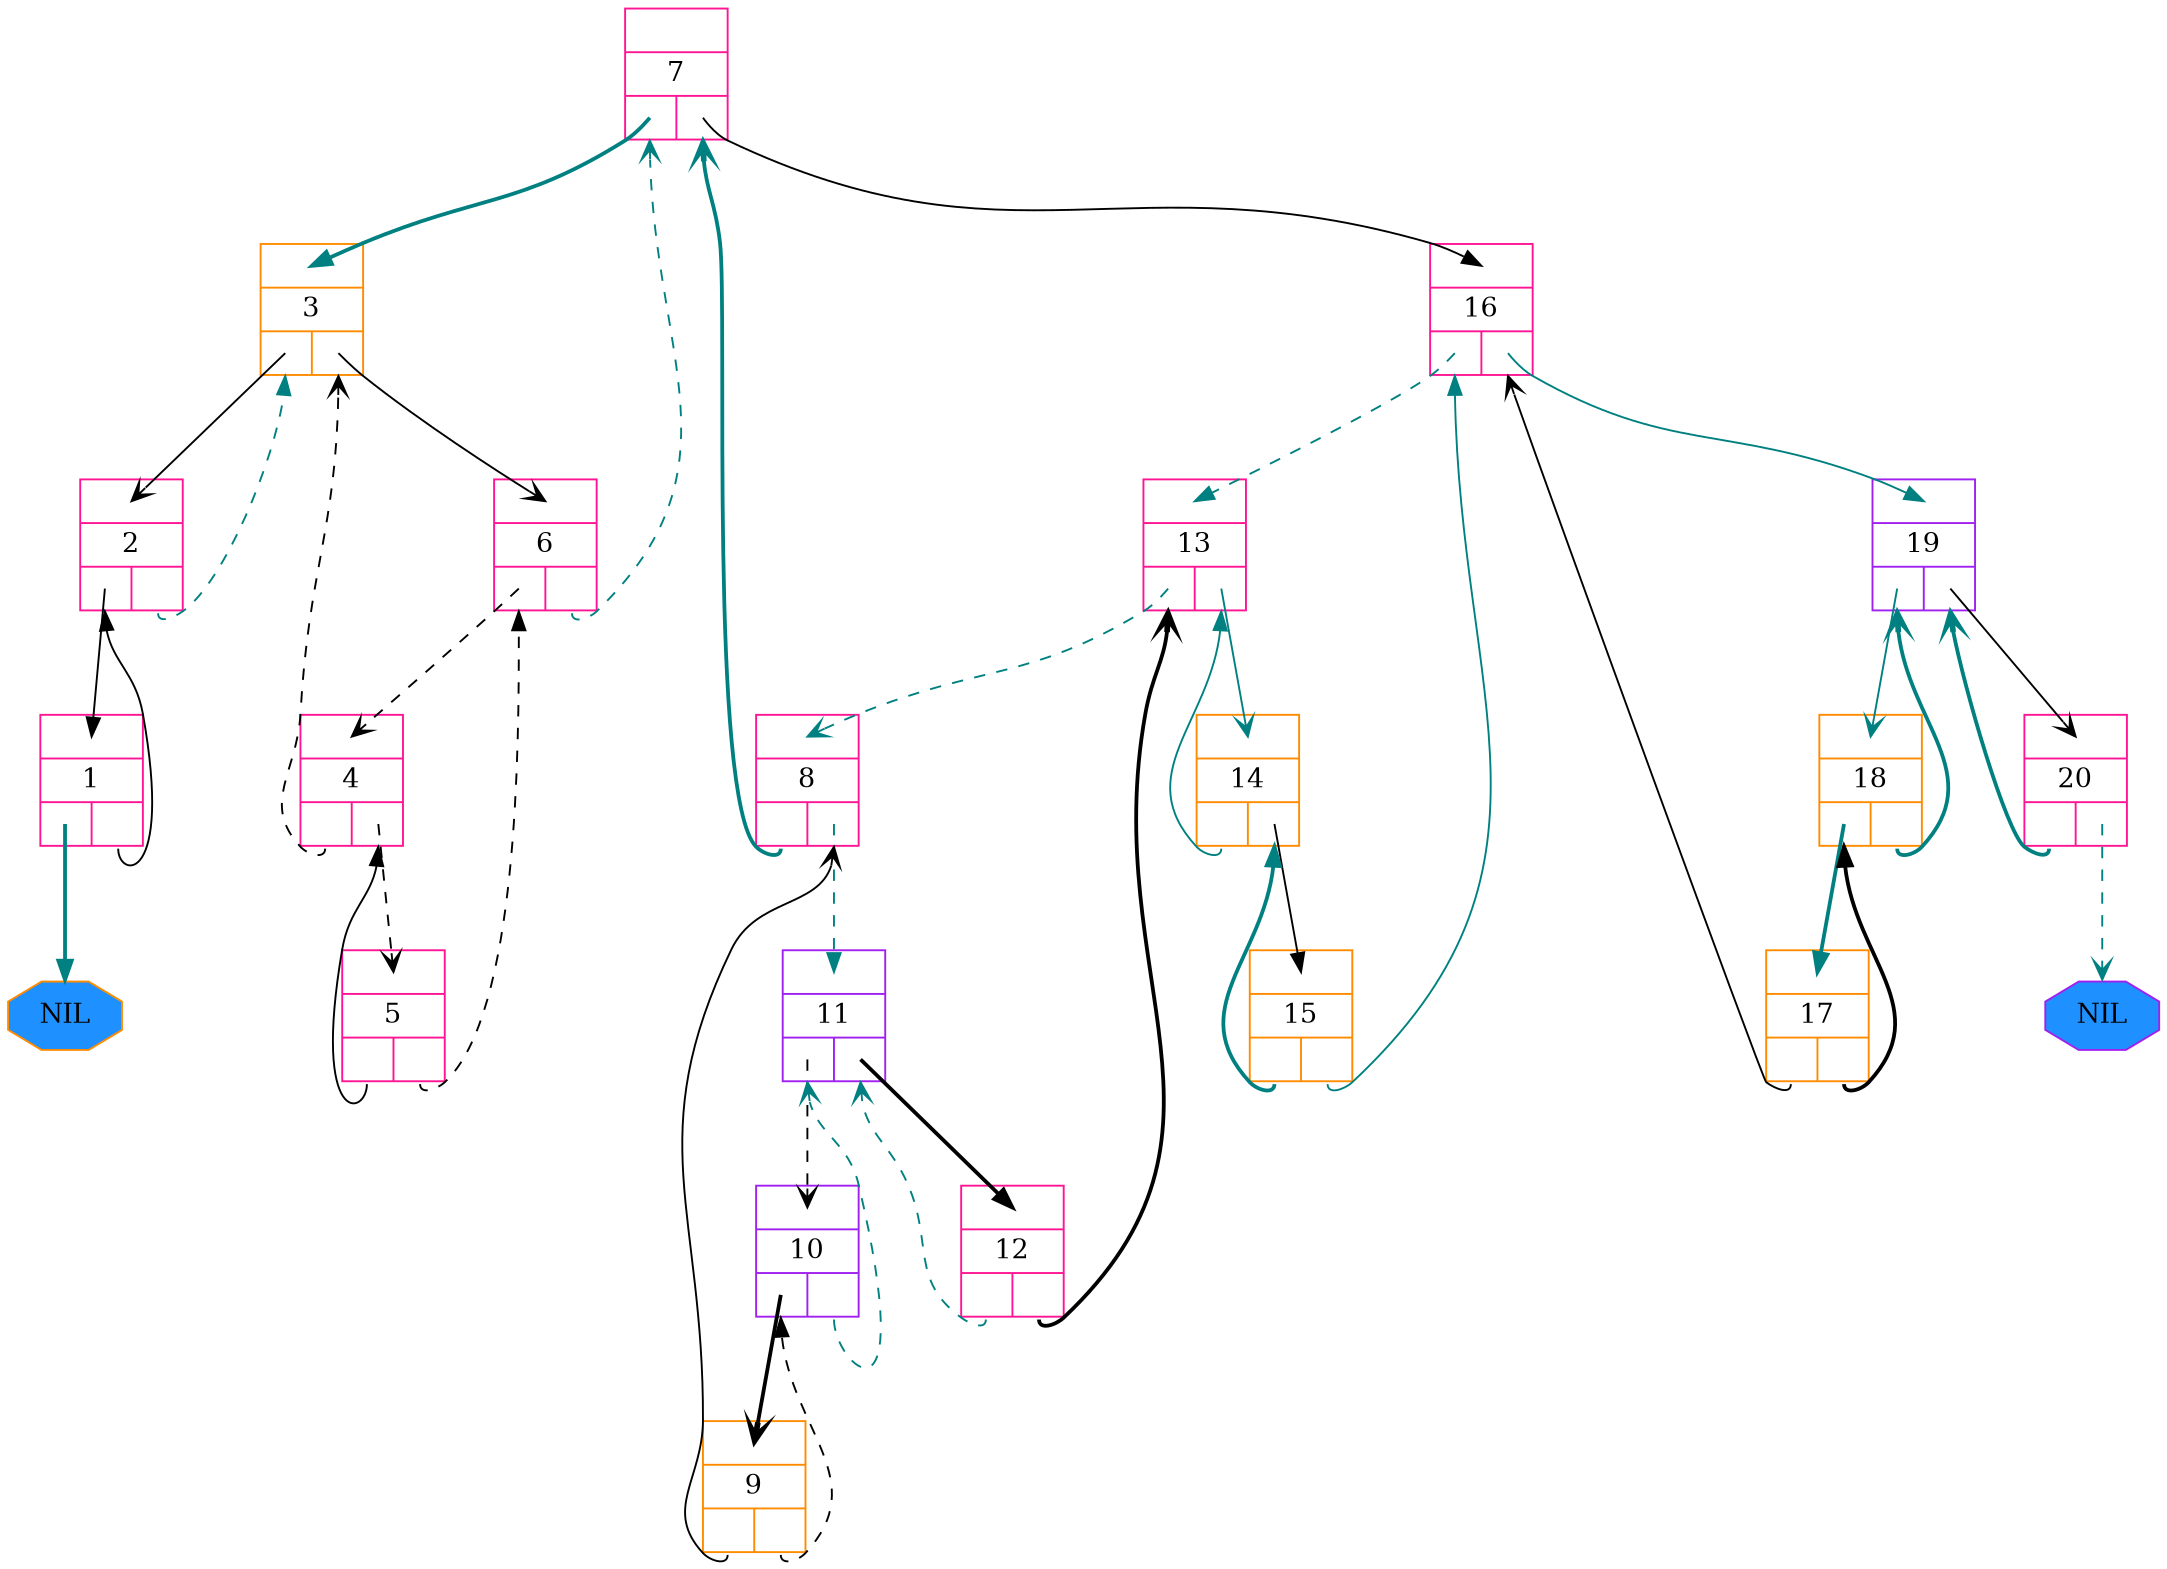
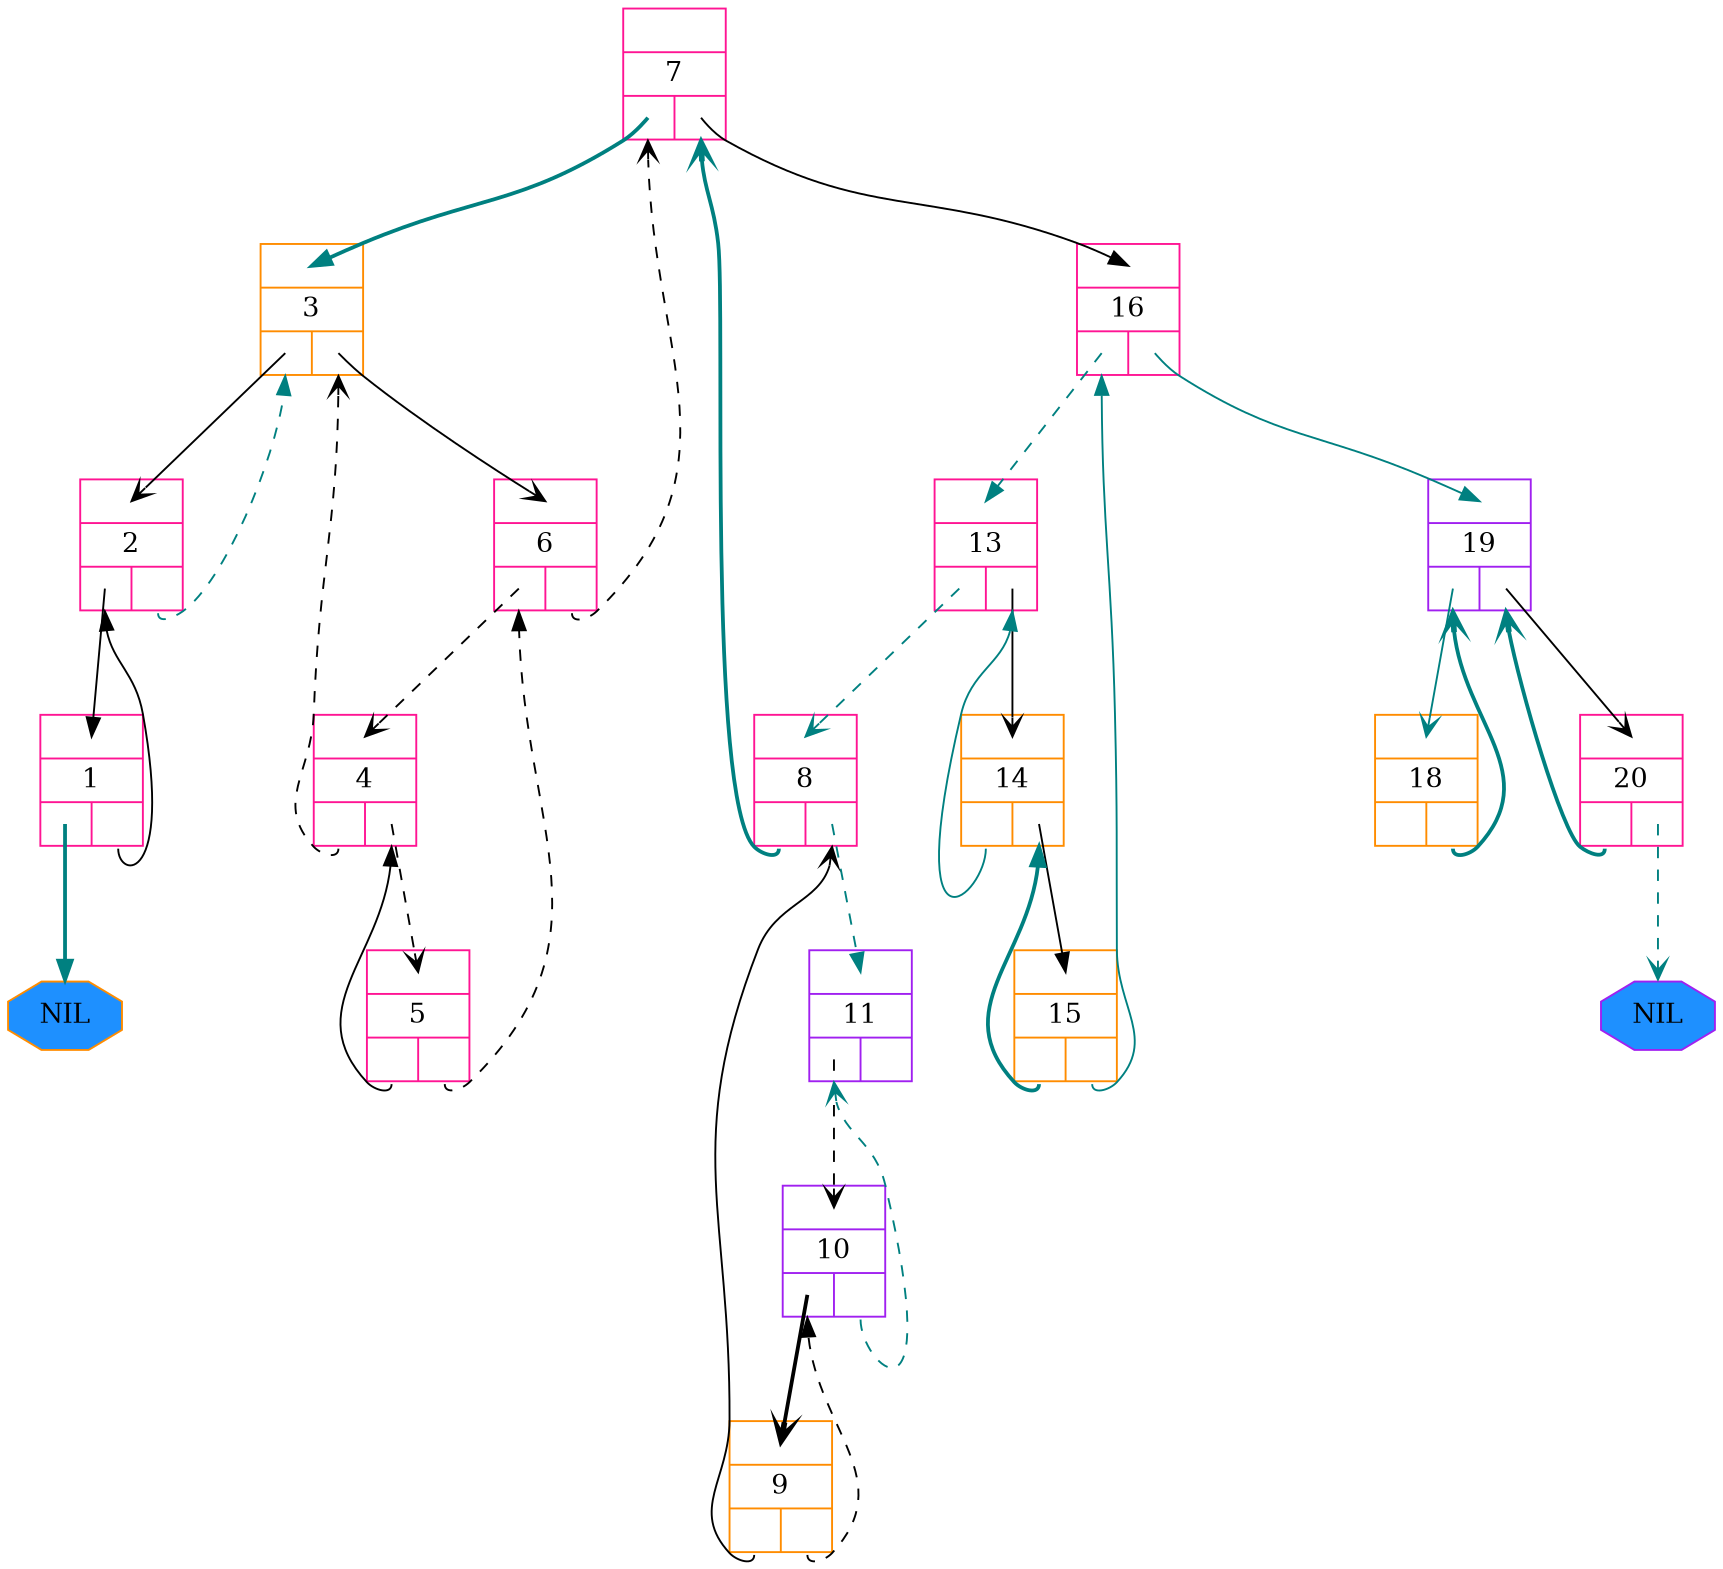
edge "6" -> "7": color teal -> black
edge "13" -> "14": color teal -> black
node "17": removed
node "12": removed
